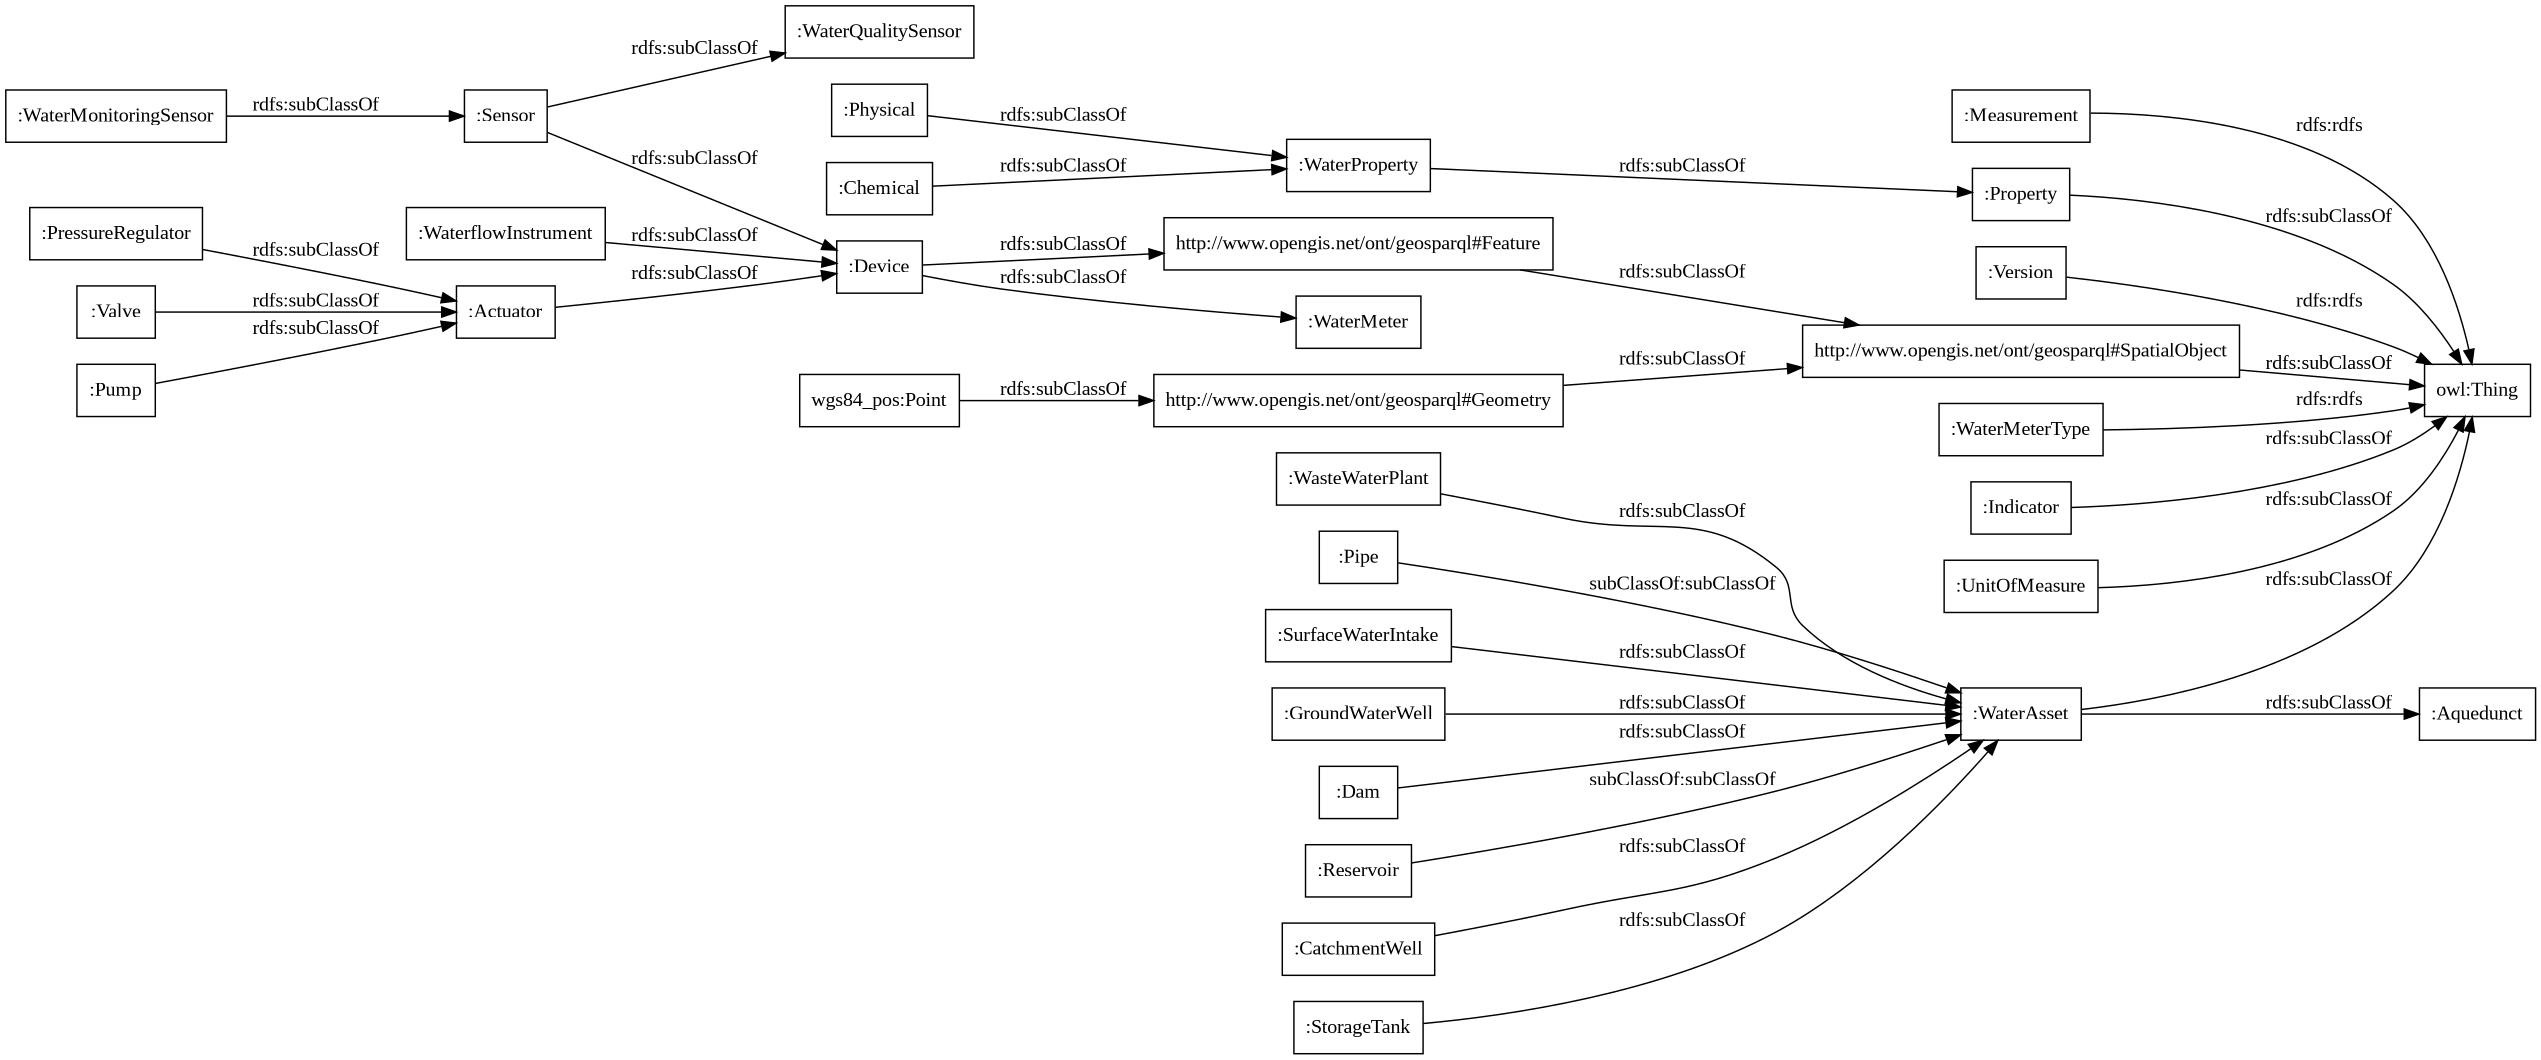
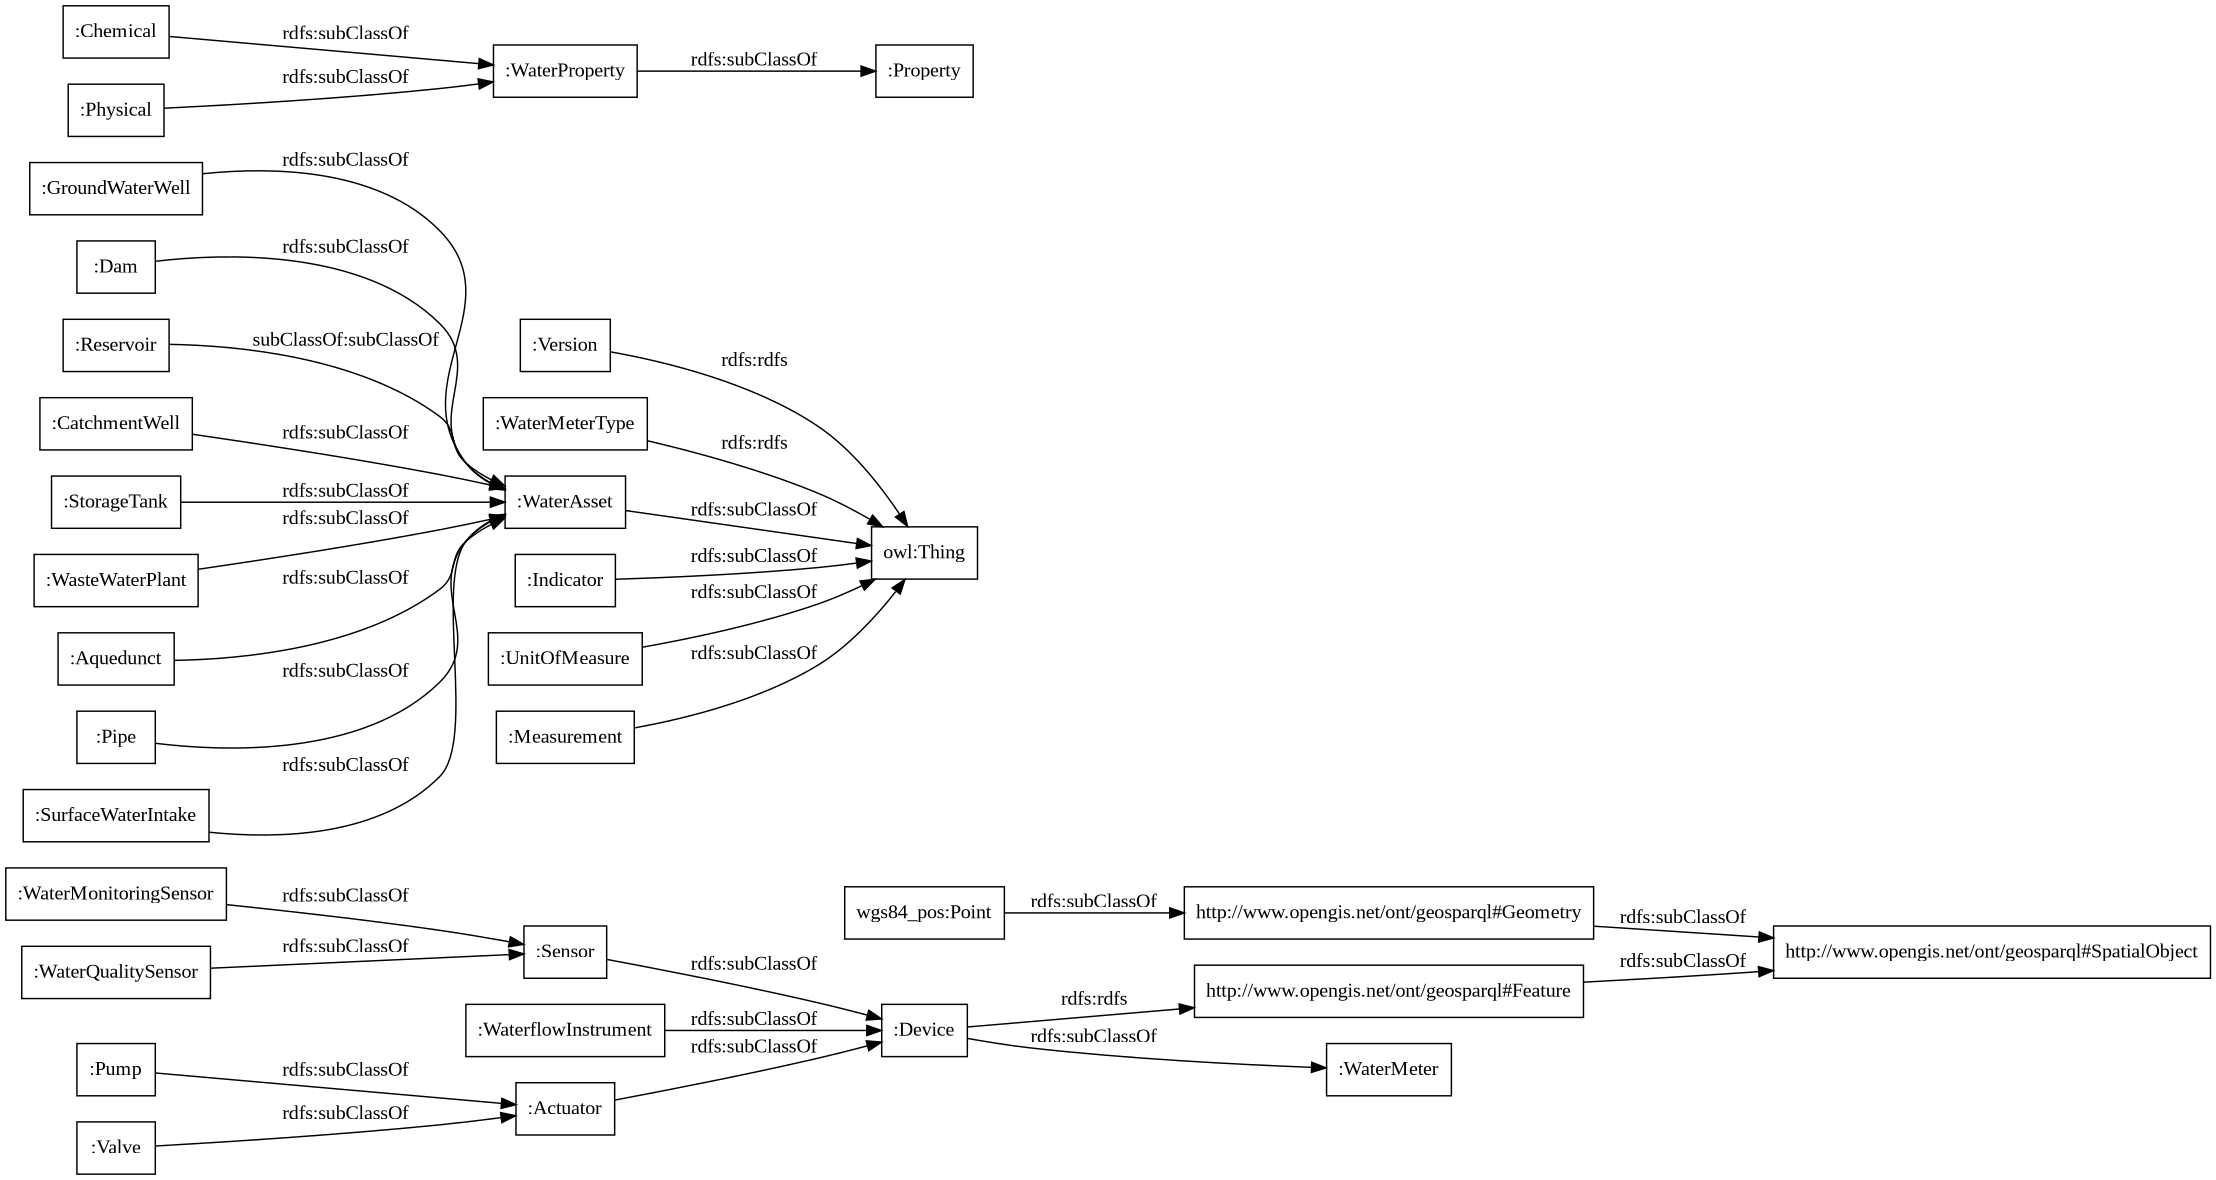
edge ":Sensor" -> ":WaterQualitySensor": reversed
edge ":Measurement" -> "owl:Thing": label "rdfs:rdfs" -> "rdfs:subClassOf"
edge ":Property" -> "owl:Thing": removed, label "rdfs:subClassOf"
node ":PressureRegulator": removed
edge ":Device" -> "http://www.opengis.net/ont/geosparql#Feature": label "rdfs:subClassOf" -> "rdfs:rdfs"
edge "http://www.opengis.net/ont/geosparql#SpatialObject" -> "owl:Thing": removed, label "rdfs:subClassOf"
edge ":Pipe" -> ":WaterAsset": label "subClassOf:subClassOf" -> "rdfs:subClassOf"
edge ":WaterAsset" -> ":Aquedunct": reversed
